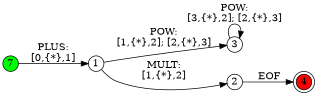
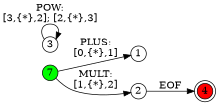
edge "1" -> "3": removed, label "POW: [1,{*},2]; [2,{*},3]"
edge "1" -> "2": now "7" -> "2"
